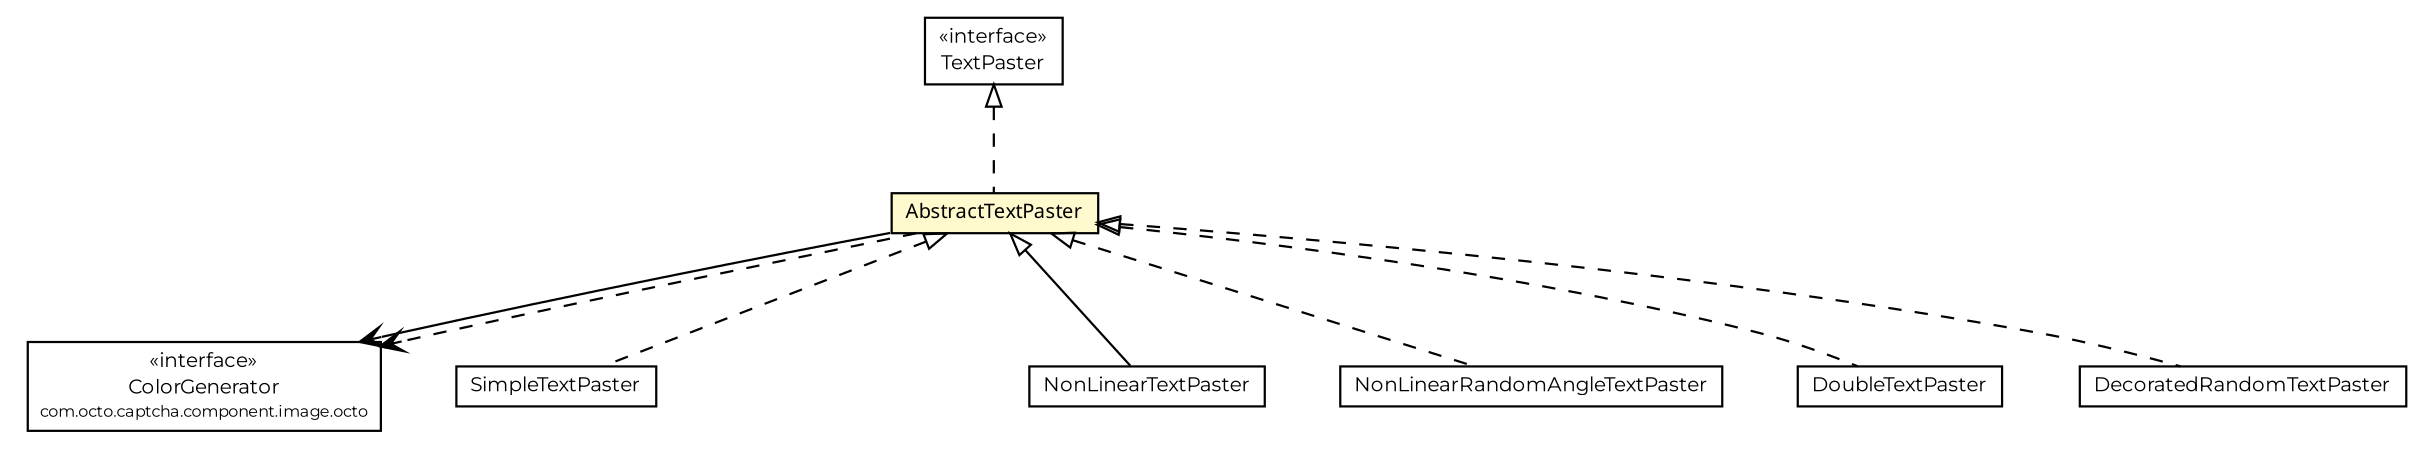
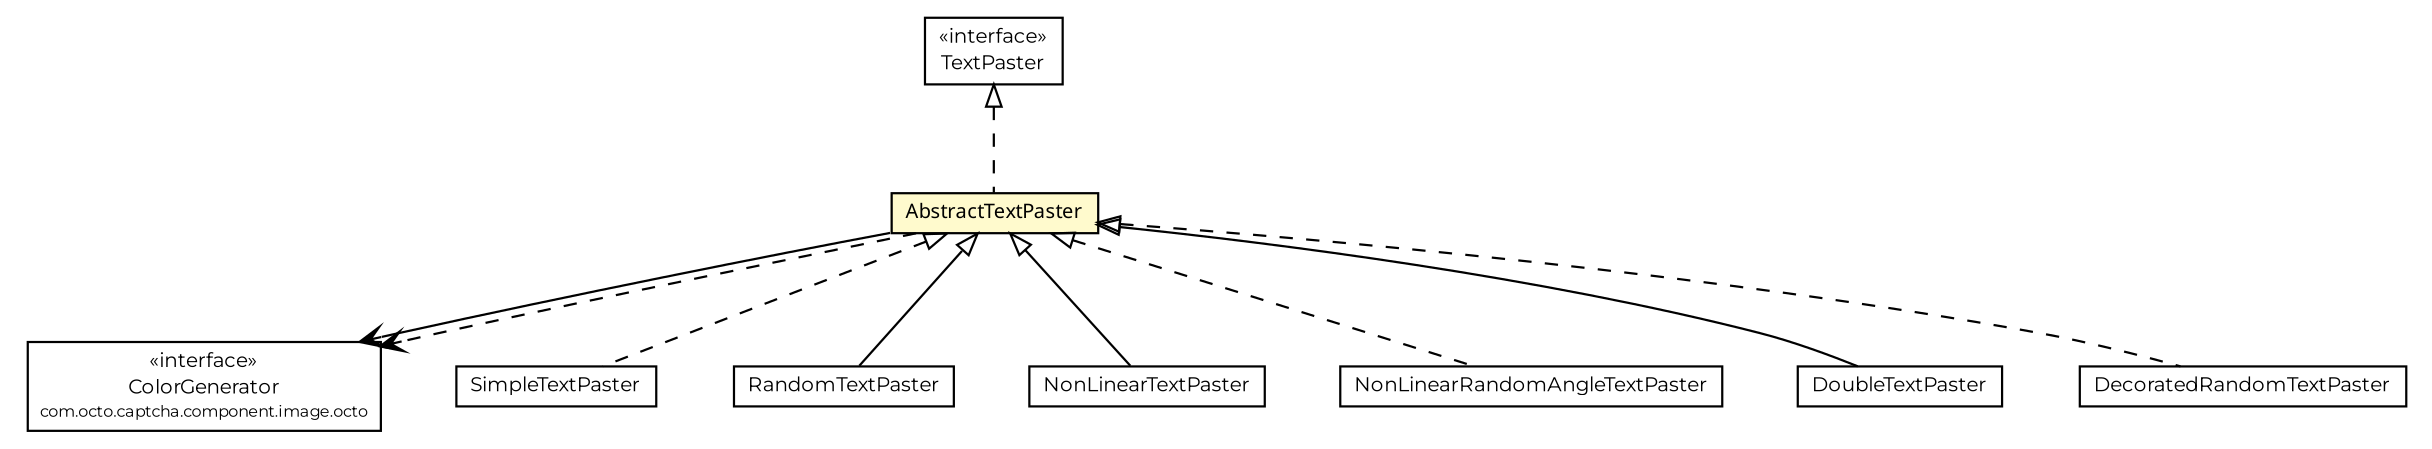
edge "DoubleTextPaster" -> "AbstractTextPaster": style dashed -> solid
node "RandomTextPaster": added
